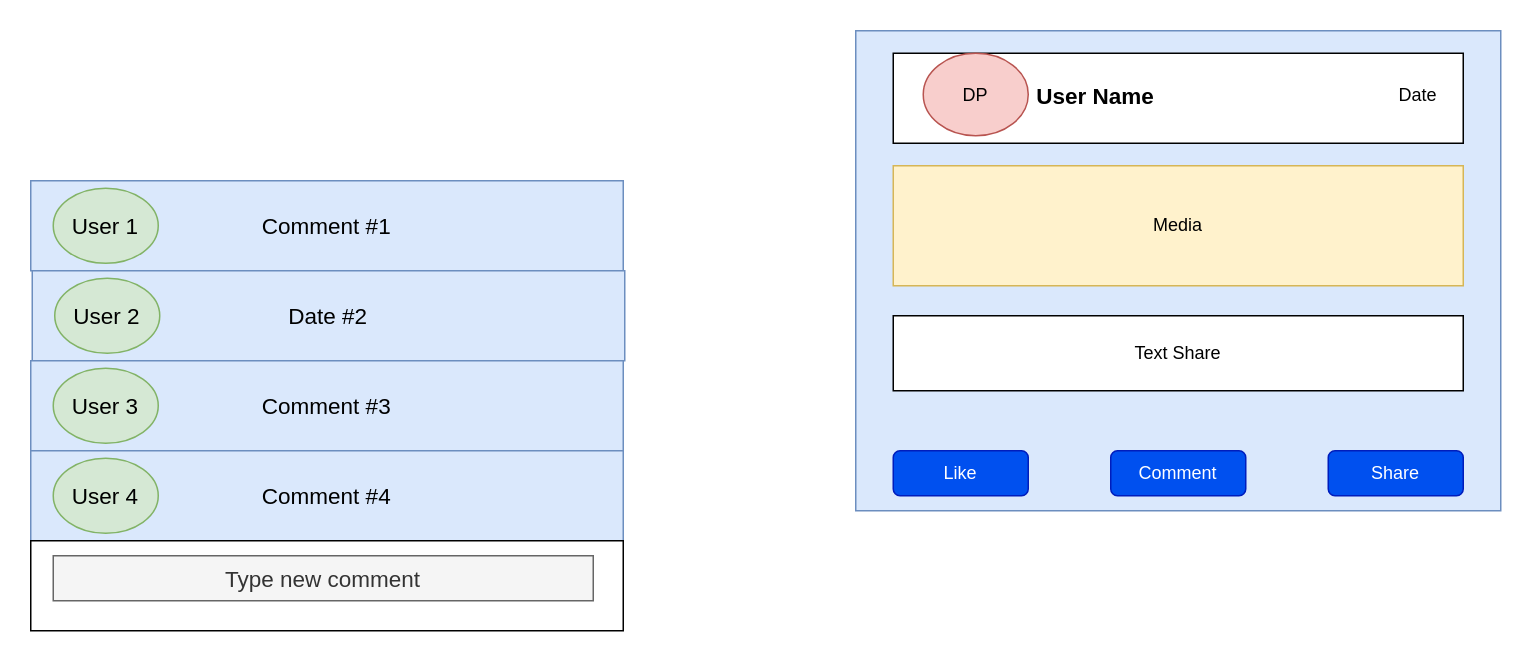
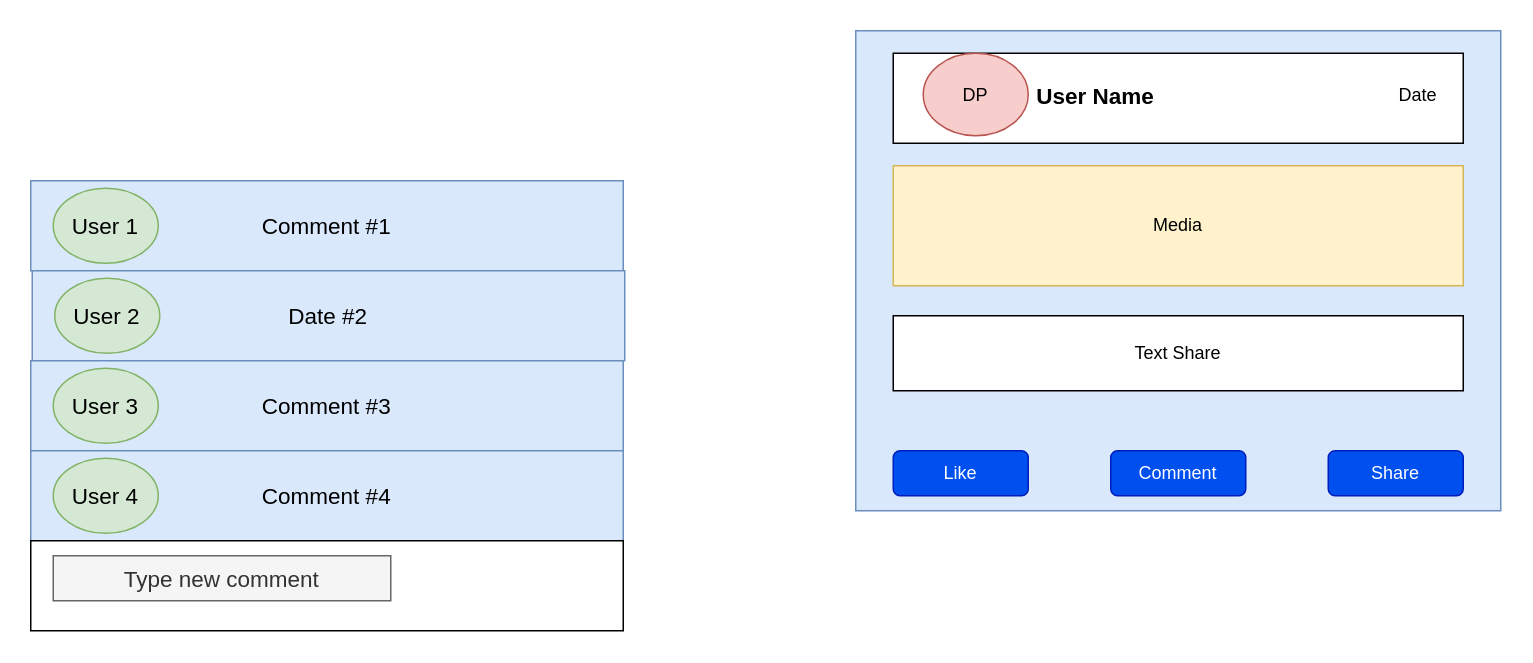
node "Type new comment": size 540x45 -> 338x45
